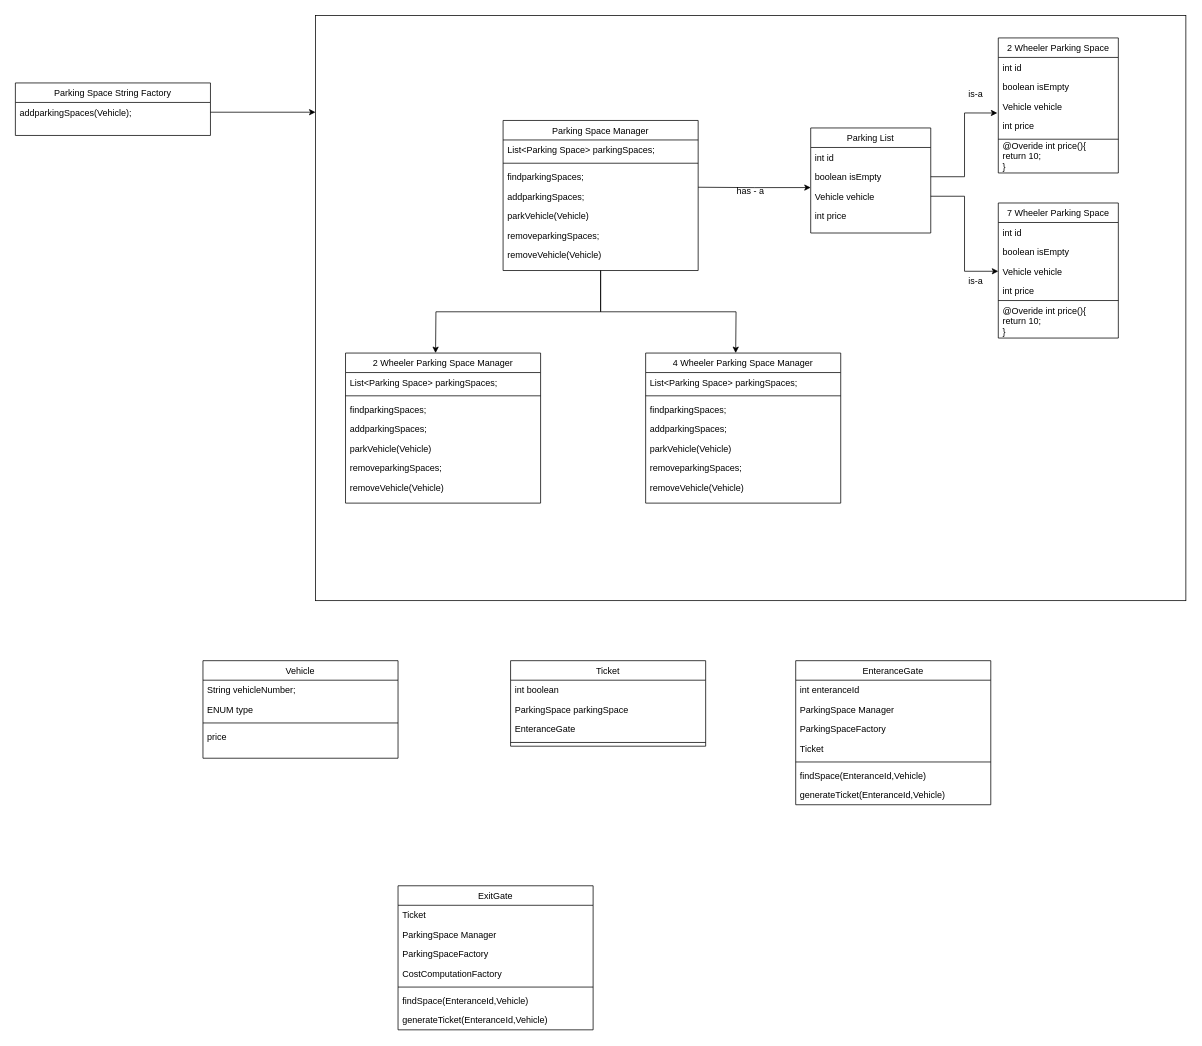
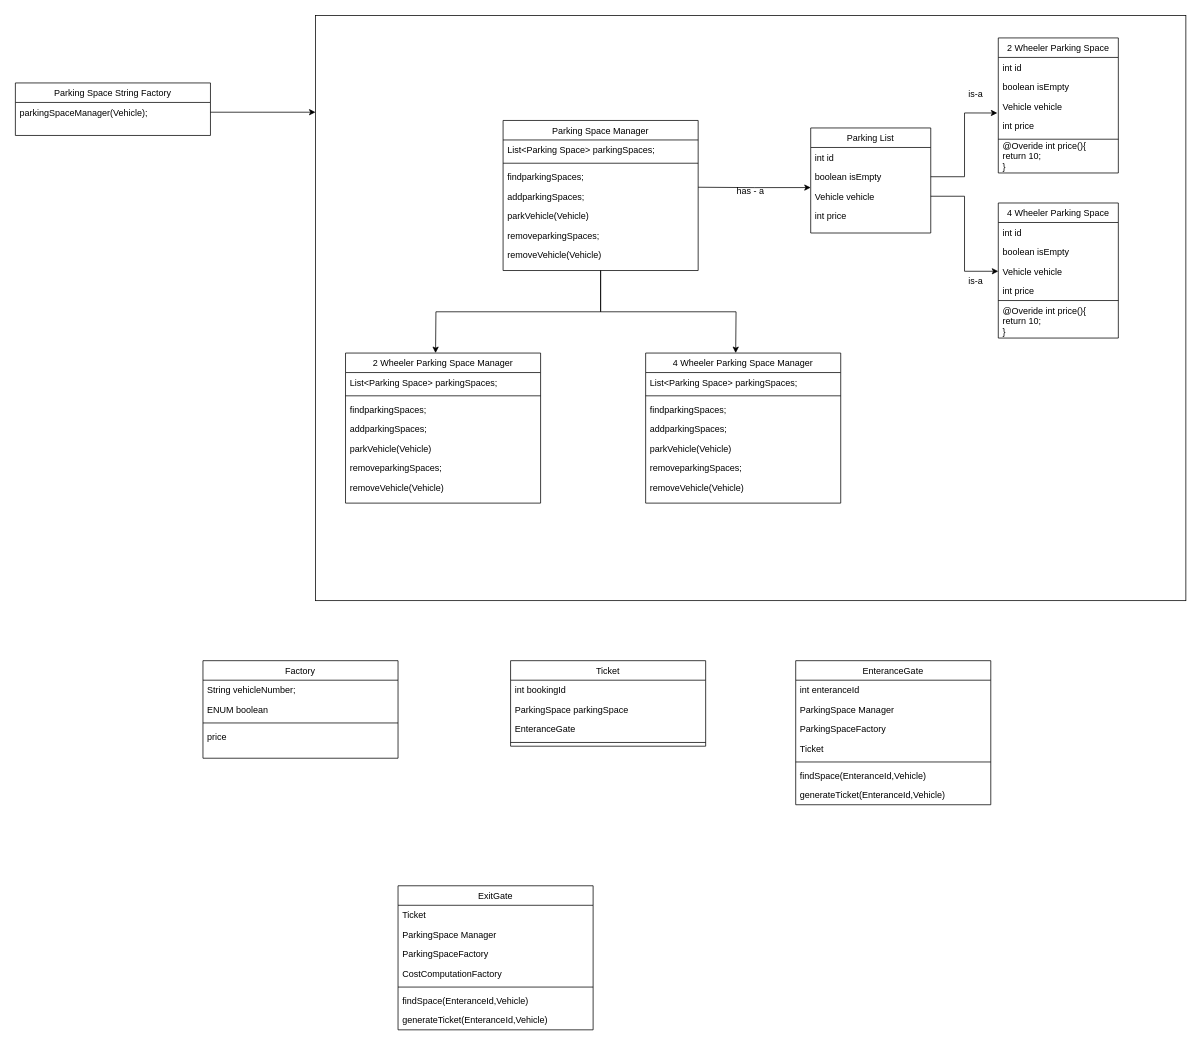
node "addparkingSpaces(Vehicle);": label "addparkingSpaces(Vehicle);" -> "parkingSpaceManager(Vehicle);"
node "7 Wheeler Parking Space": label "7 Wheeler Parking Space" -> "4 Wheeler Parking Space"
node "Vehicle": label "Vehicle" -> "Factory"
node "int boolean": label "int boolean" -> "int bookingId"
node "ENUM type": label "ENUM type" -> "ENUM boolean"
